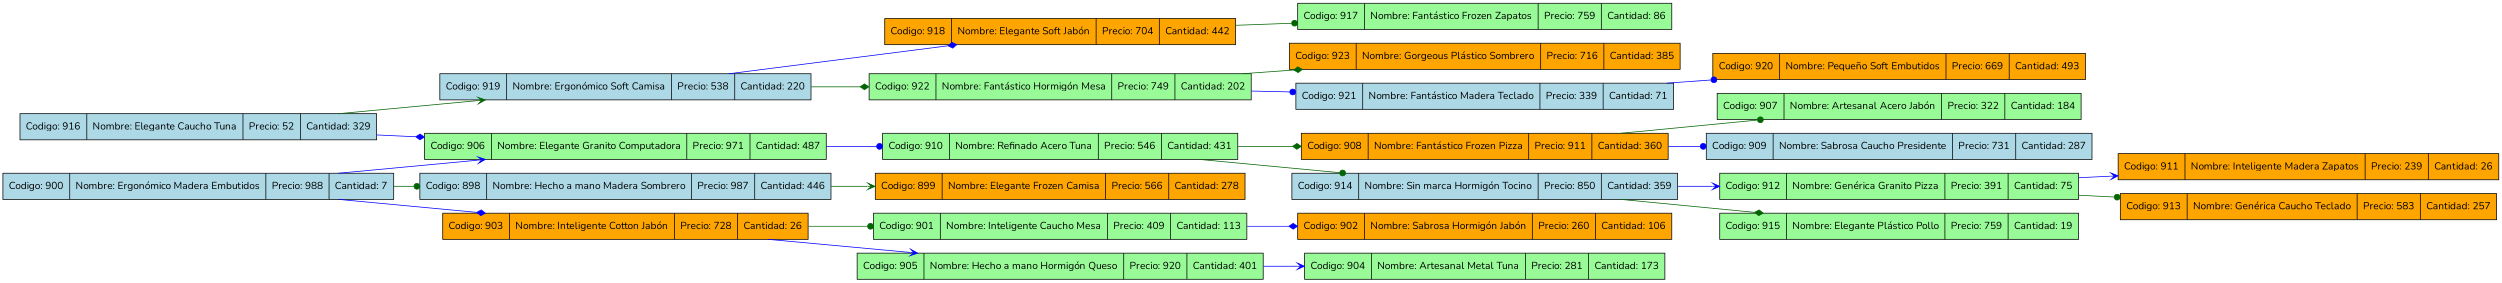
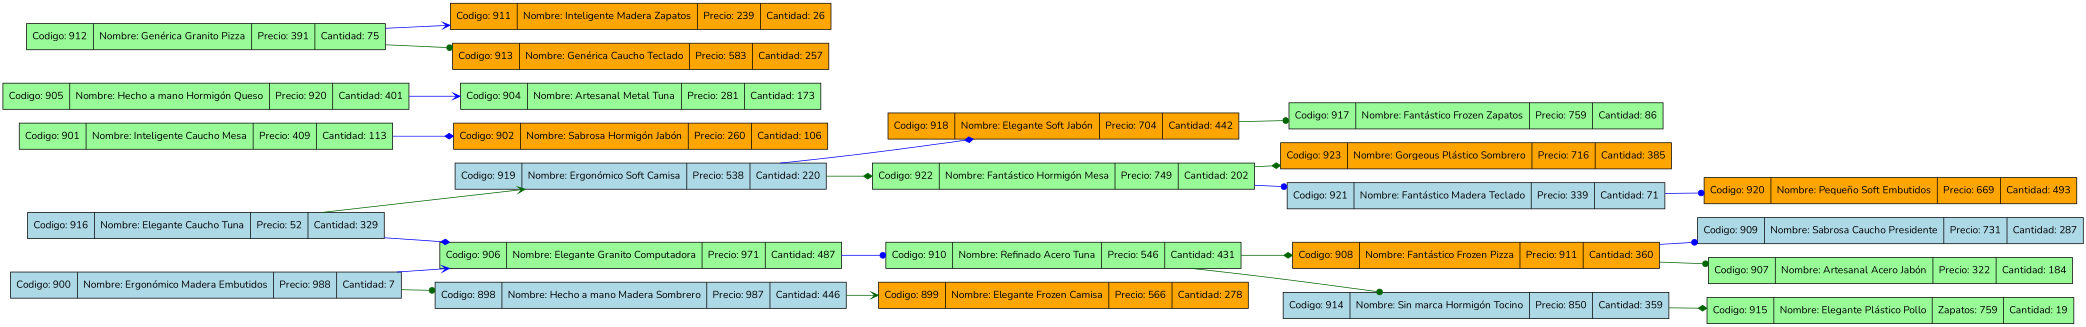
edge "Codigo: 914" -> "Codigo: 912": removed
node "Codigo: 903": removed
node "Codigo: 915": text "Precio: 759" -> "Zapatos: 759"
